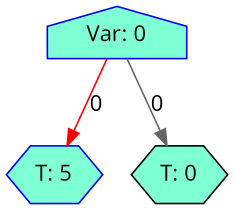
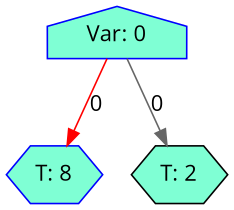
node "T: 5": label "T: 5" -> "T: 8"
node "T: 0": label "T: 0" -> "T: 2"
